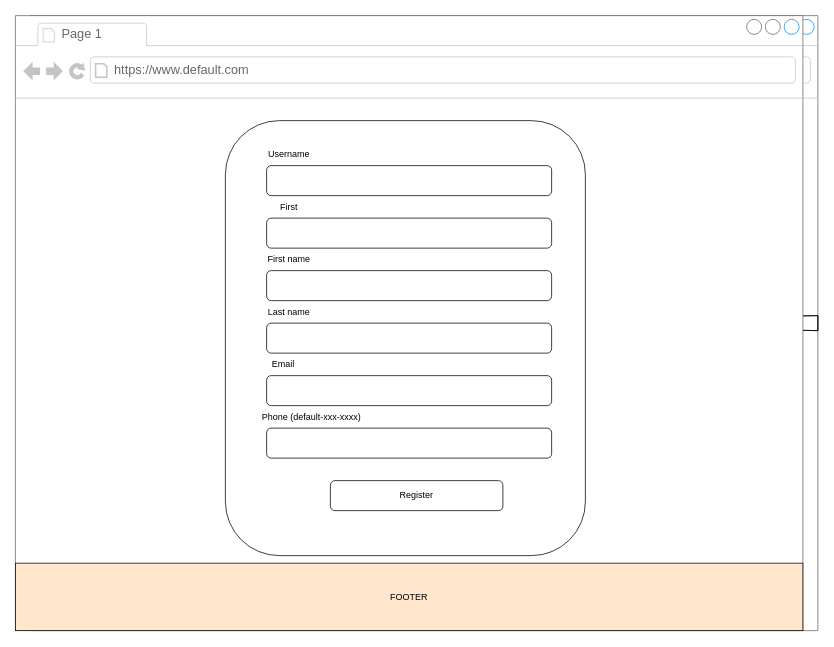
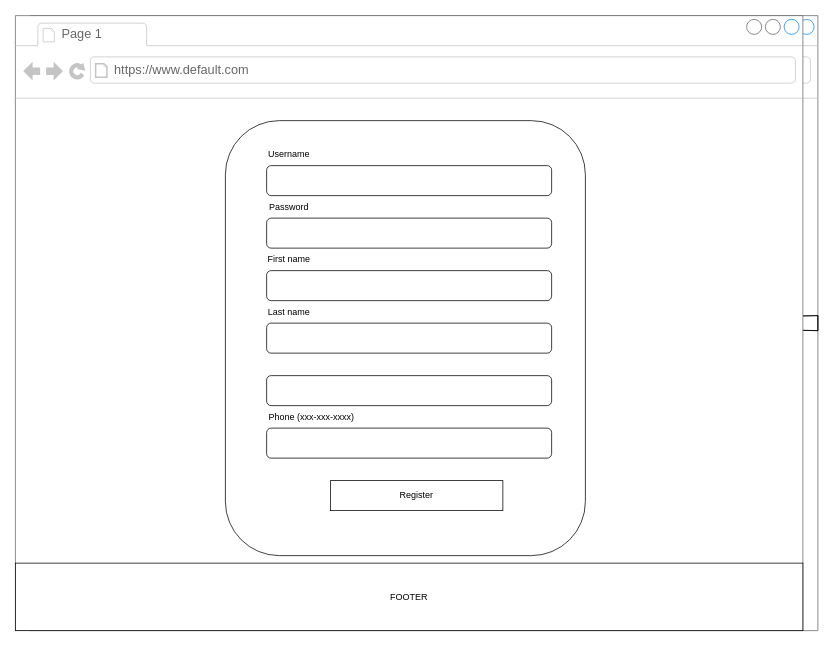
node "First": label "First" -> "Password"
node "Email": removed
node "Phone (default-xxx-xxxx)": label "Phone (default-xxx-xxxx)" -> "Phone (xxx-xxx-xxxx)"
node "Register": shape rounded rectangle -> rectangle
node "FOOTER": fillcolor #ffe6cc -> #ffffff
